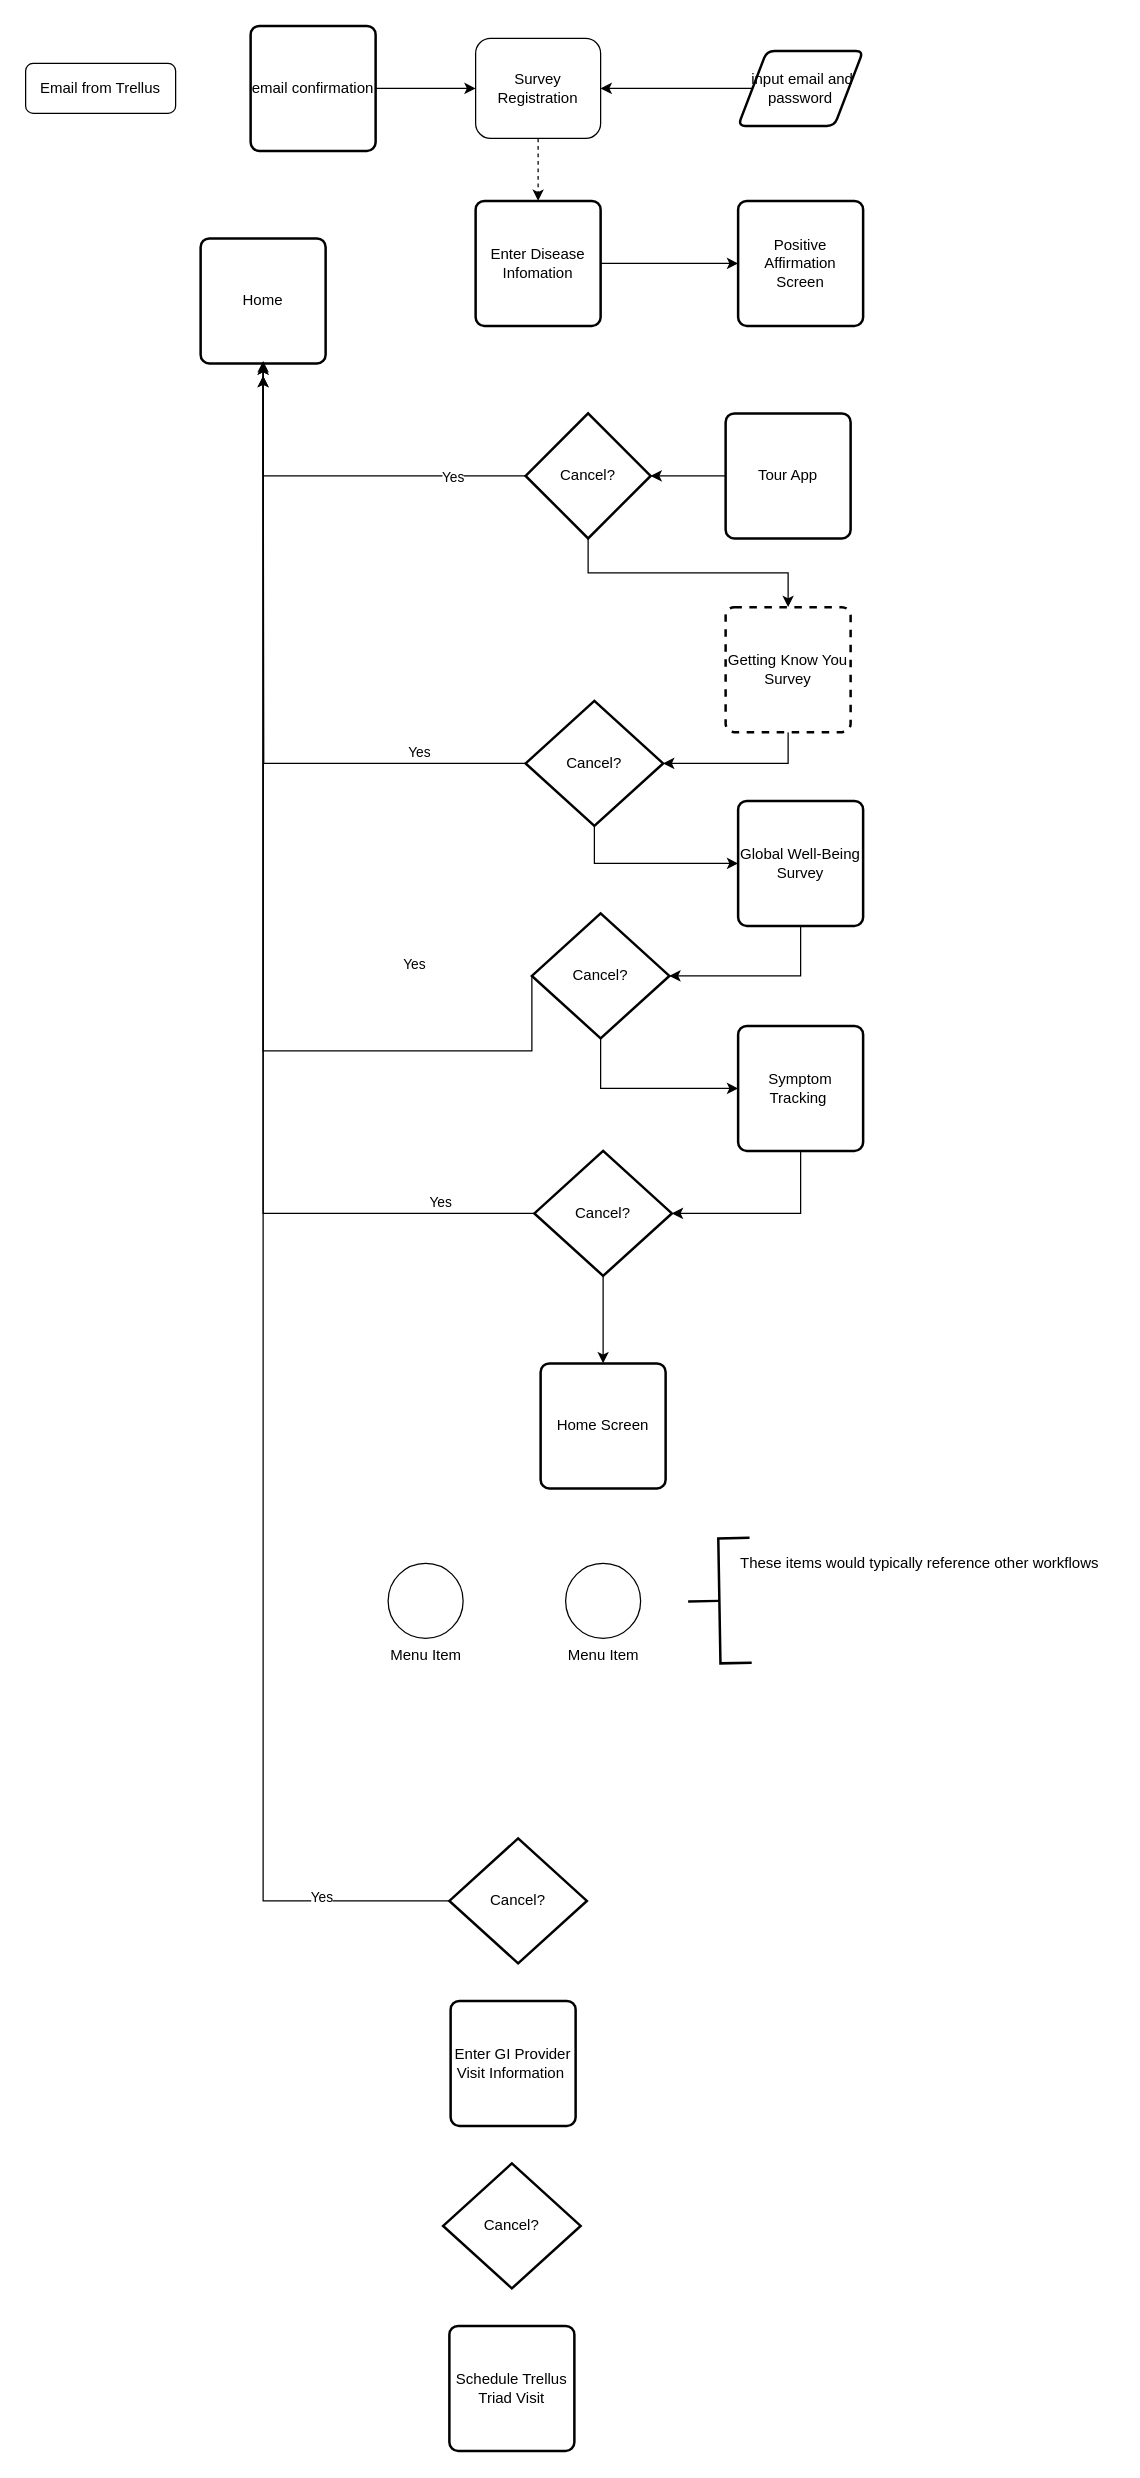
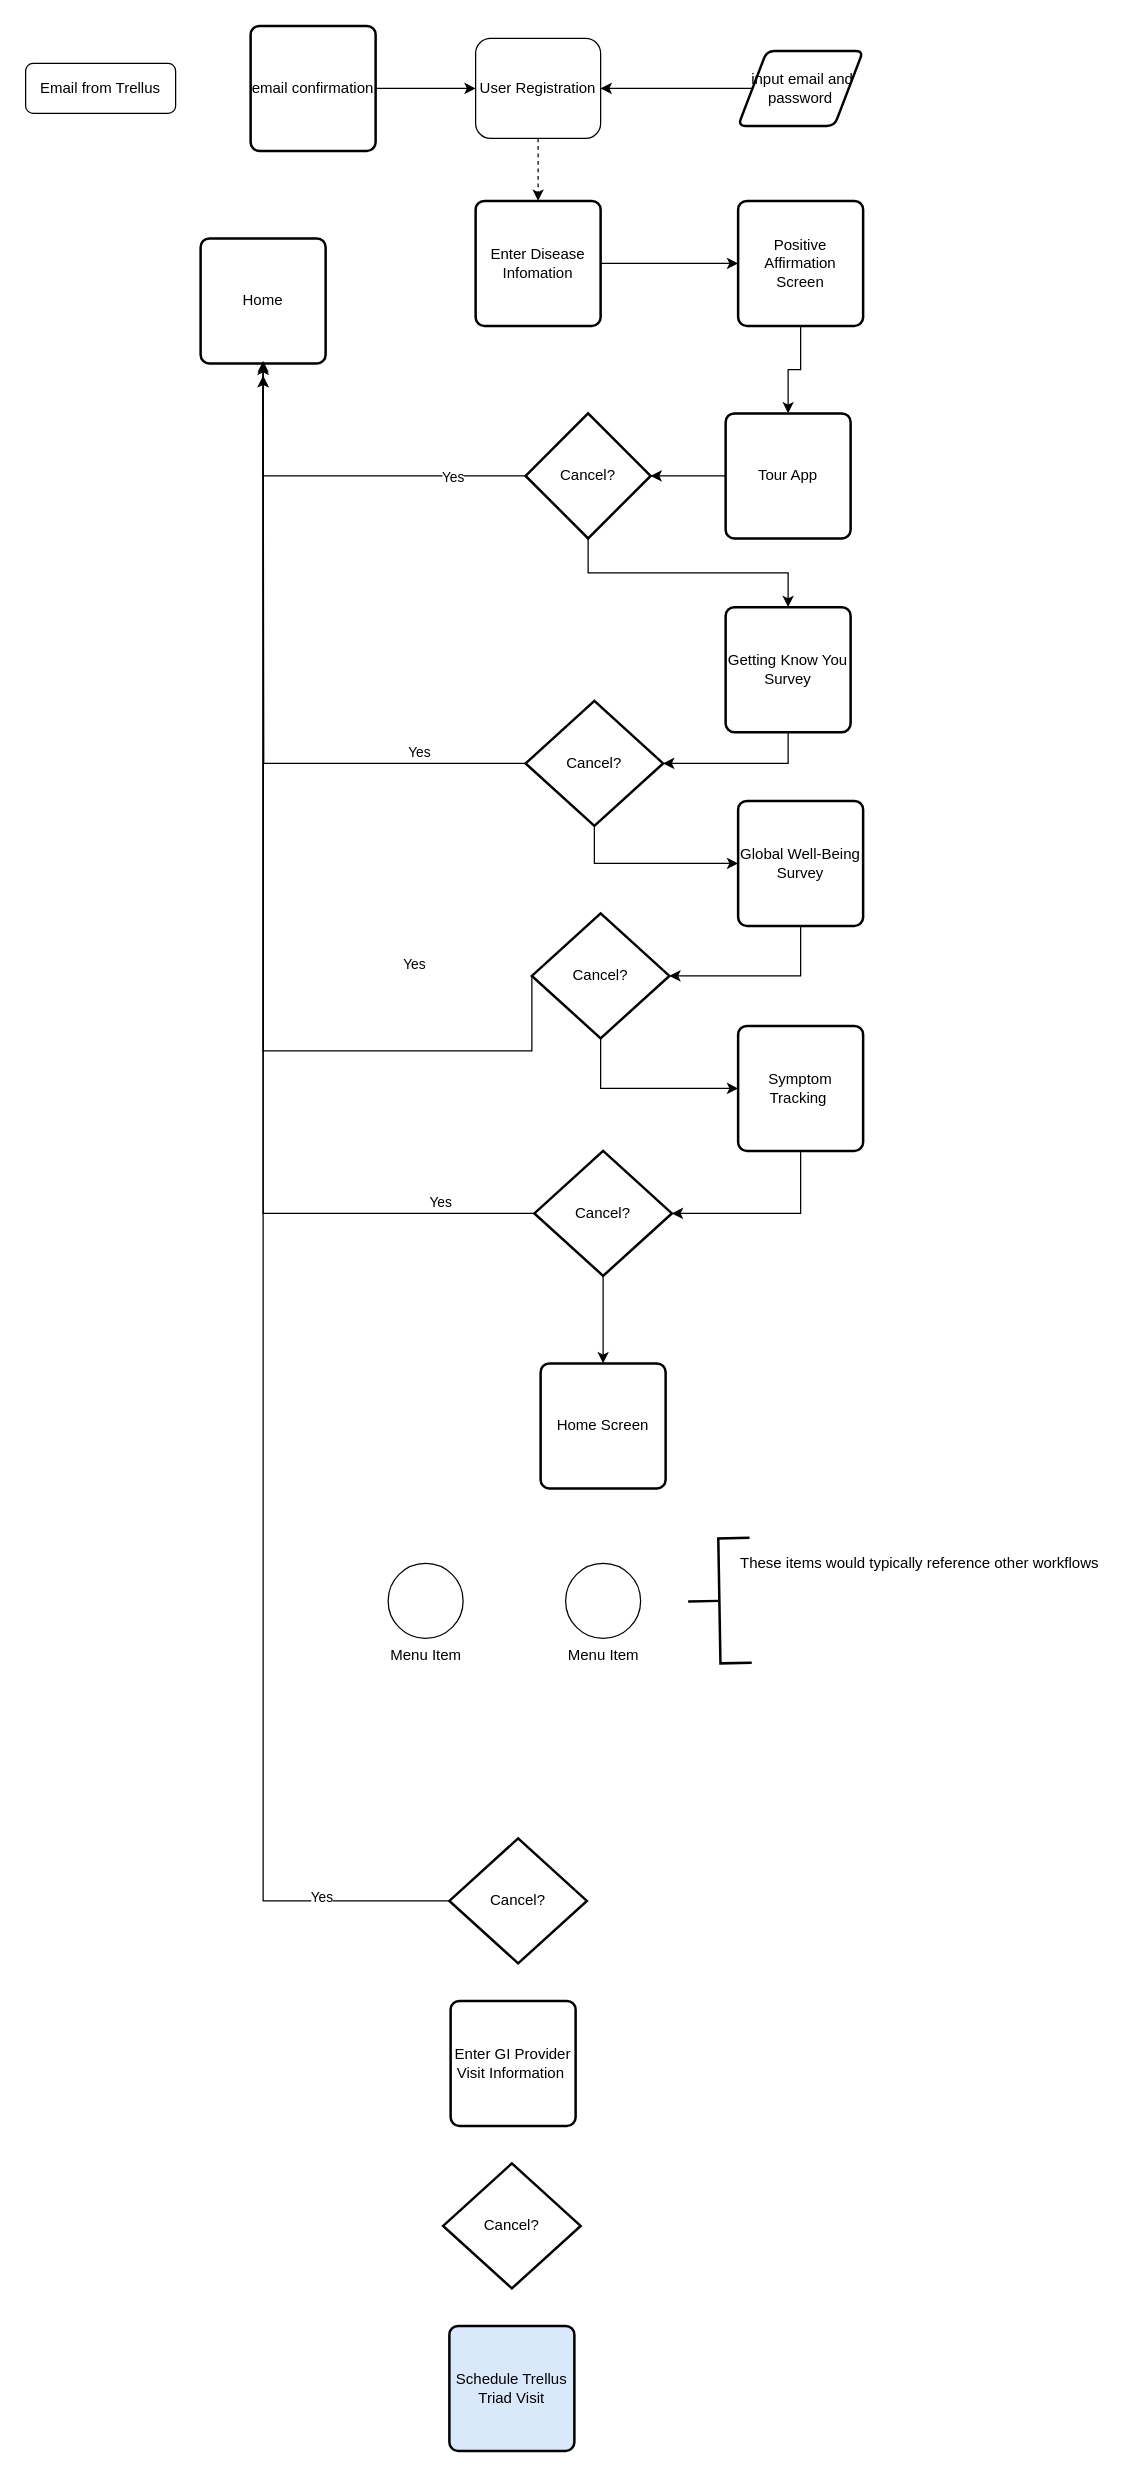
node "Survey Registration": label "Survey Registration" -> "User Registration"
edge "Positive Affirmation Screen" -> "Tour App": added
node "Getting Know You Survey": style dashed -> solid
node "Schedule Trellus Triad Visit": fillcolor #ffffff -> #dae8fc
